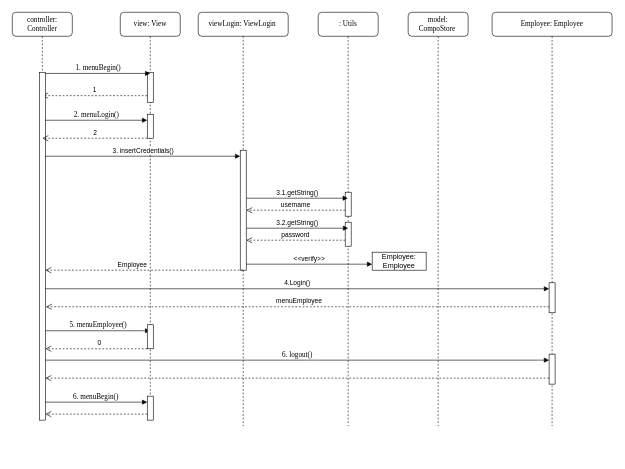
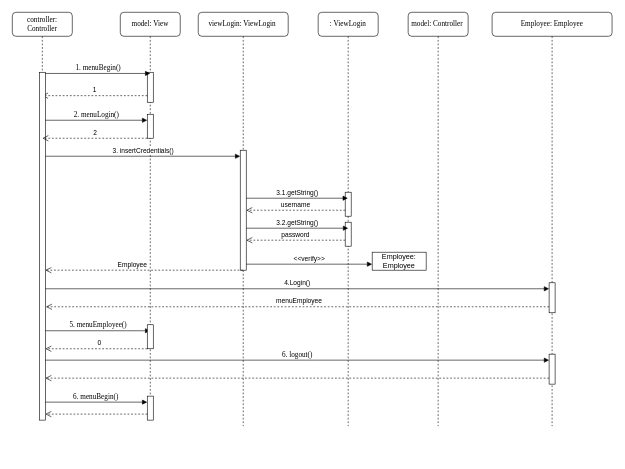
node "view: View": label "view: View" -> "model: View"
node ": Utils": label ": Utils" -> ": ViewLogin"
node "model: CompoStore": label "model: CompoStore" -> "model: Controller"
